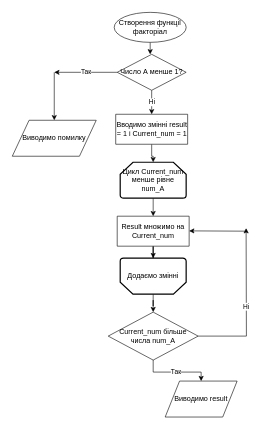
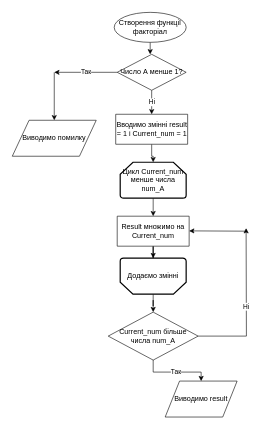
node "Цикл Current_num менше рівне num_A": label "Цикл Current_num менше рівне num_A" -> "Цикл Current_num менше числа num_A"
